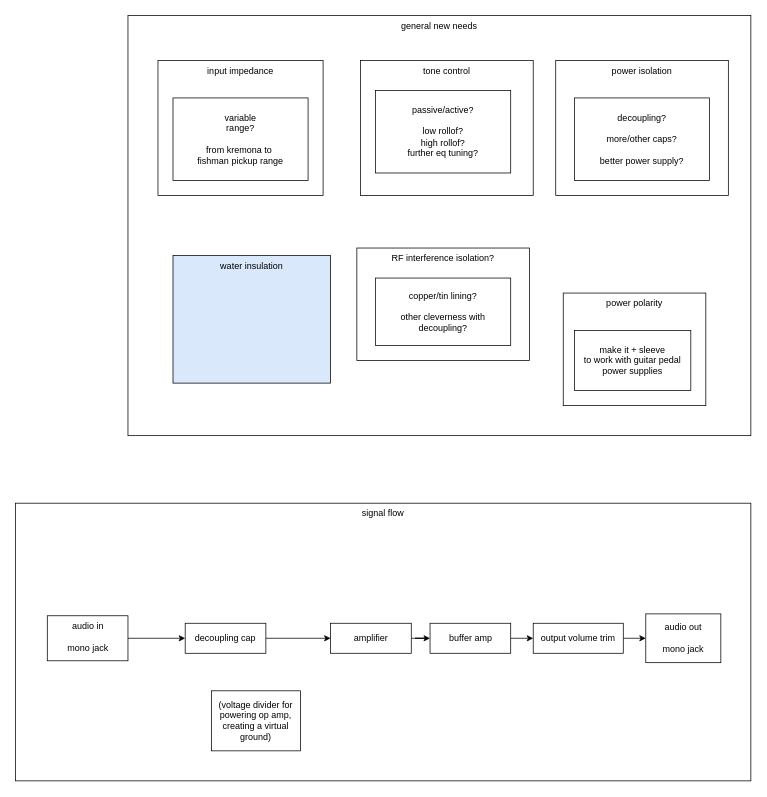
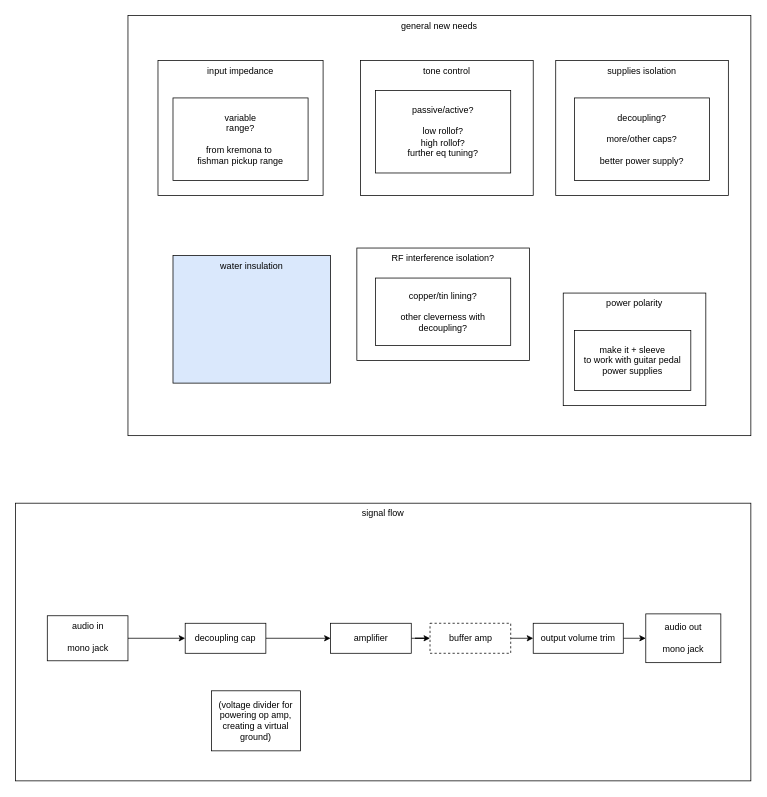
node "power isolation": label "power isolation" -> "supplies isolation"
node "buffer amp": style solid -> dashed
